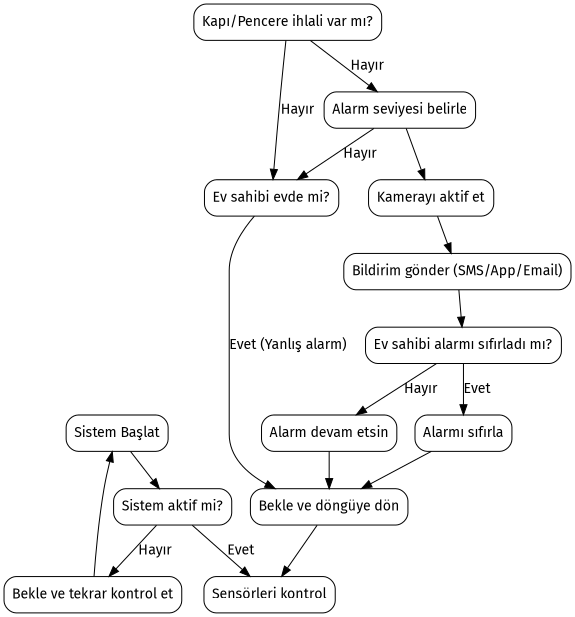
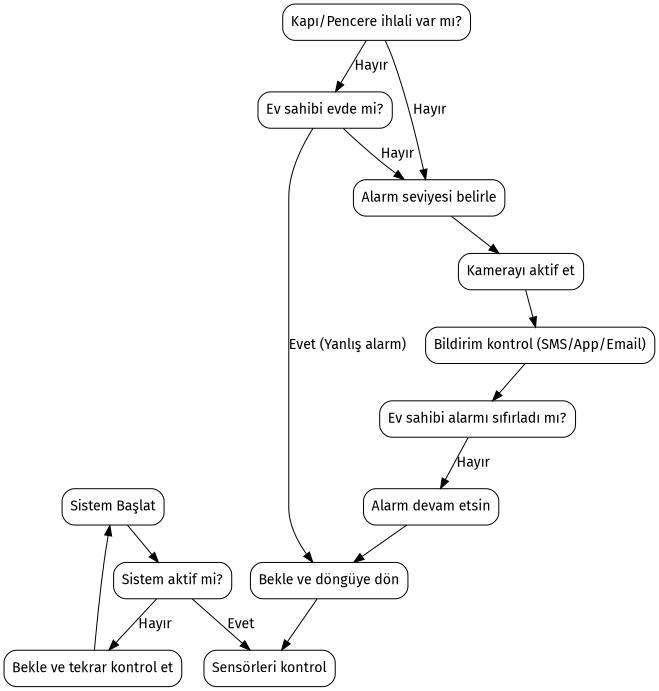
edge "Alarm seviyesi belirle" -> "Ev sahibi evde mi?": reversed
node "Bildirim gönder (SMS/App/Email)": label "Bildirim gönder (SMS/App/Email)" -> "Bildirim kontrol (SMS/App/Email)"
node "Alarmı sıfırla": removed
